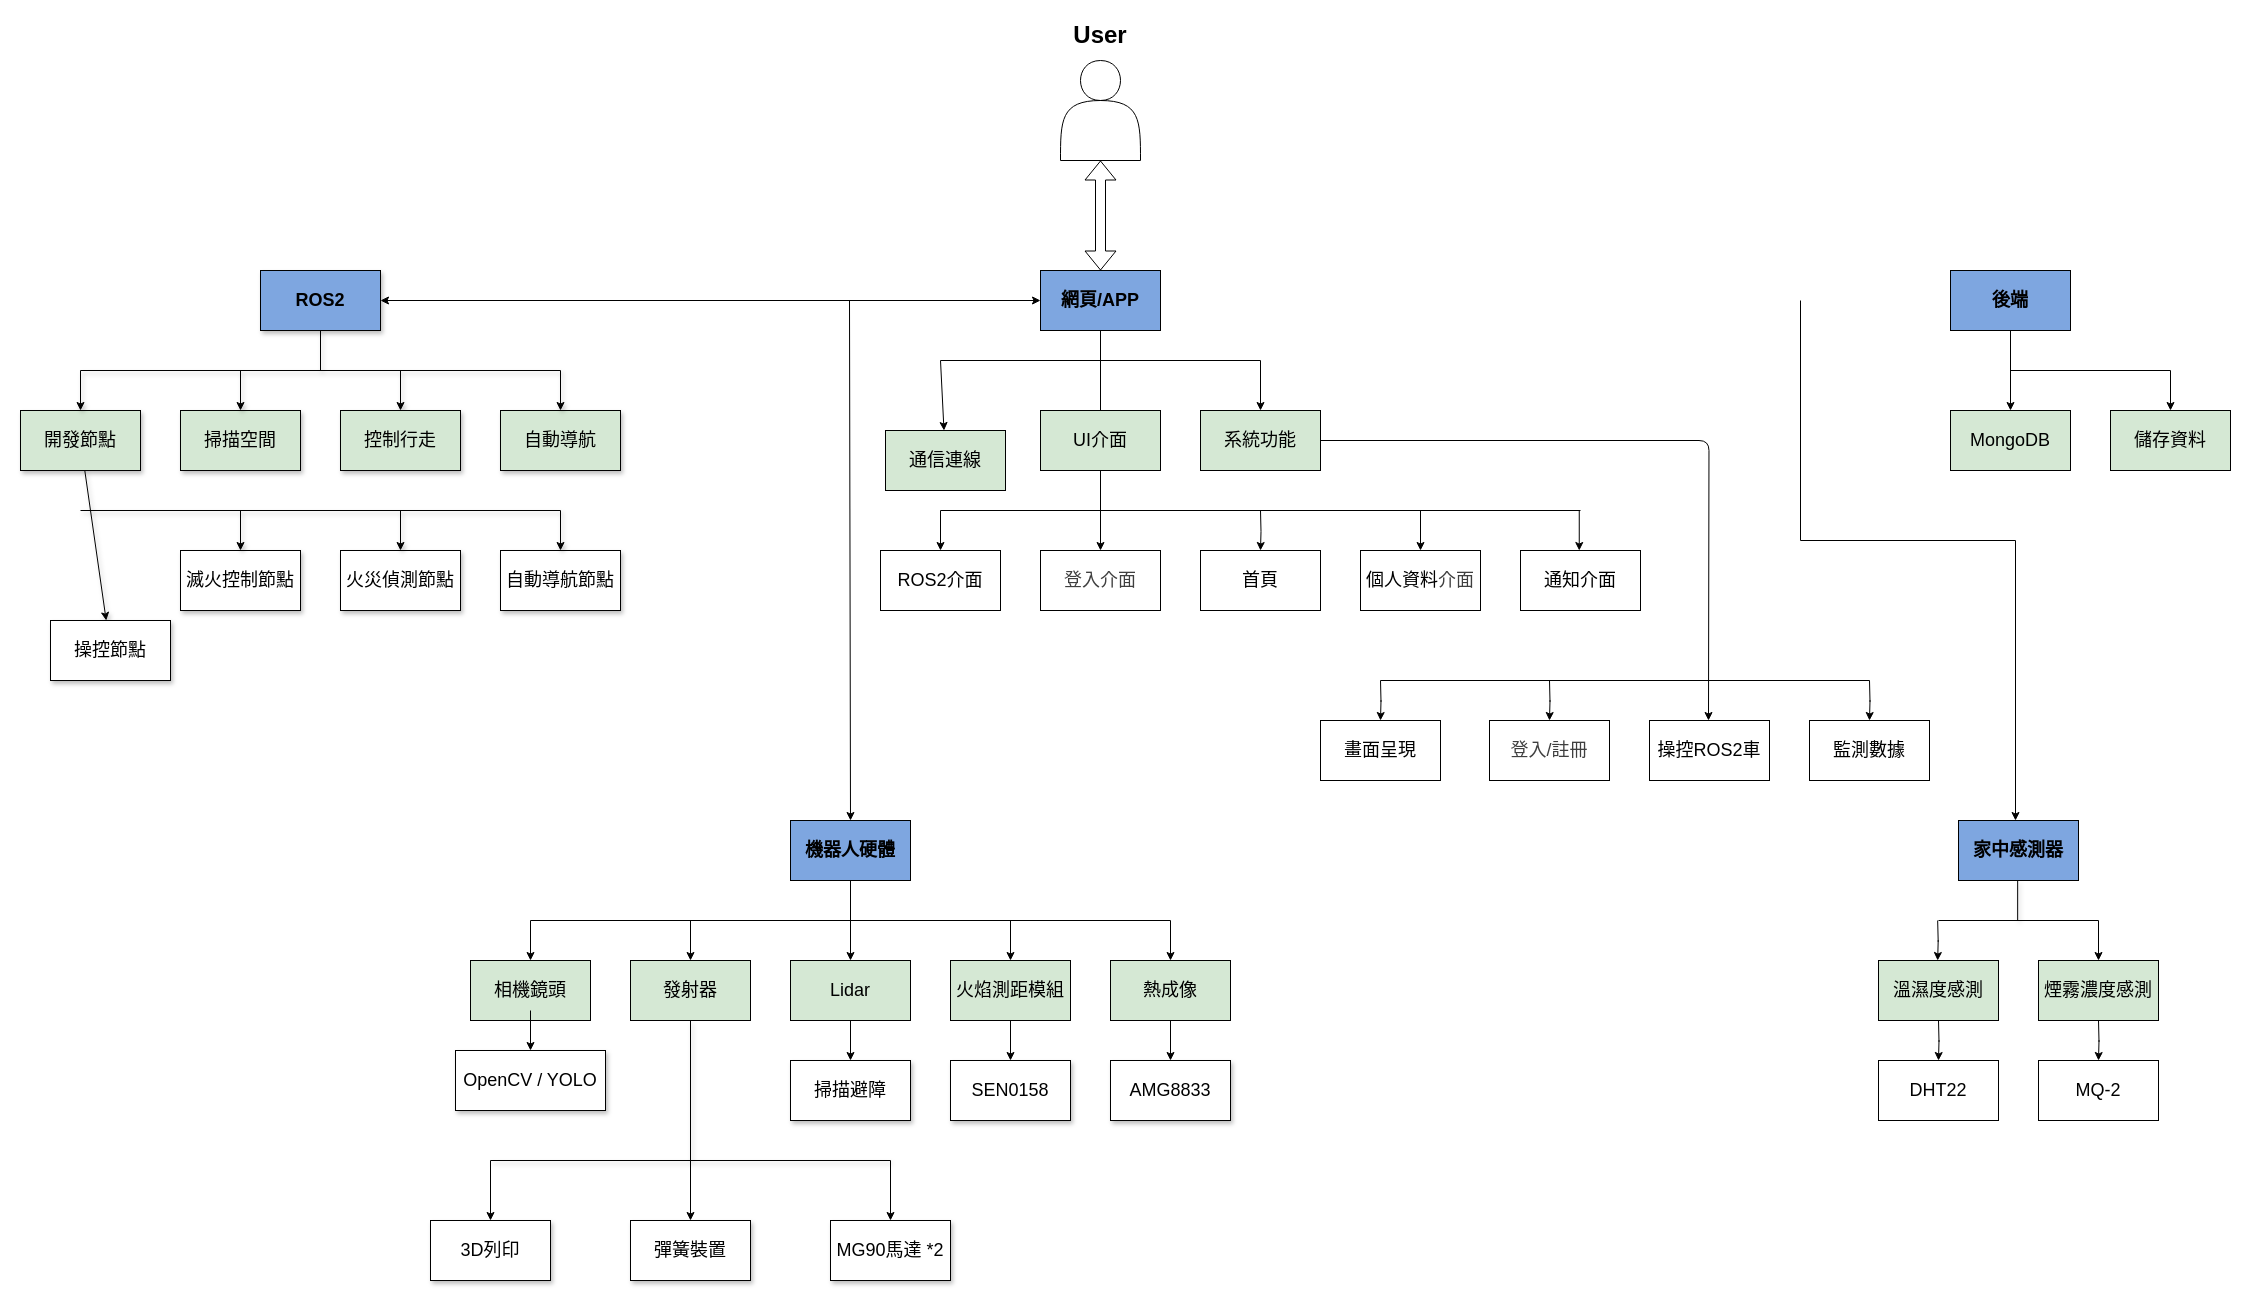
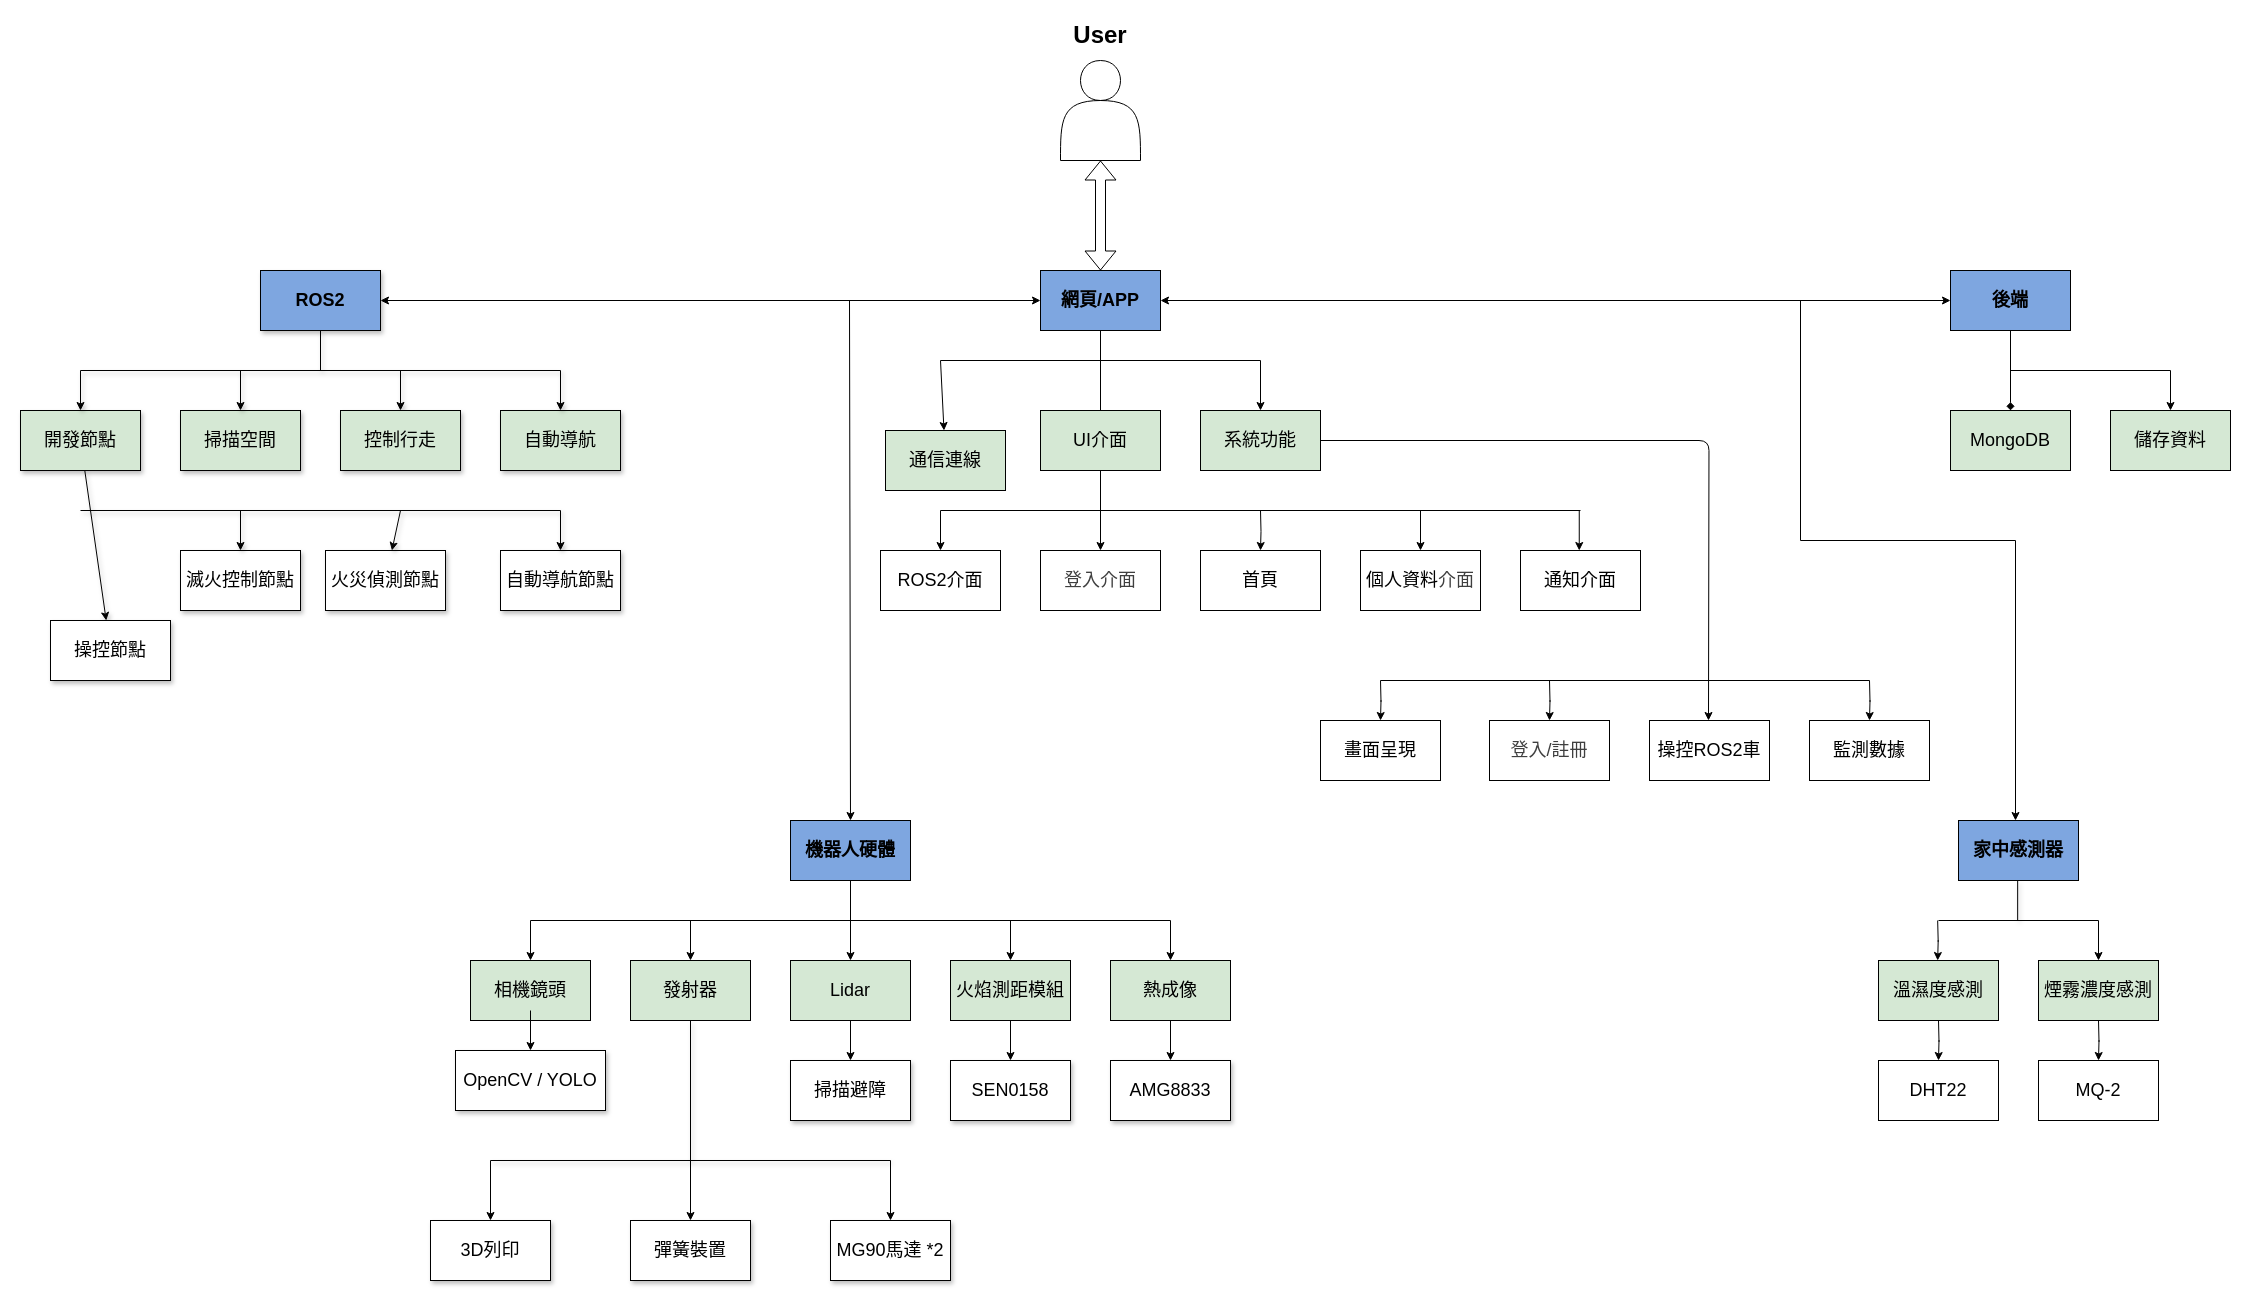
edge "網頁/APP" -- "後端": added
edge "後端" -> "MongoDB": arrowhead classic -> diamond
node "火災偵測節點": moved (401, 581) -> (386, 581)
